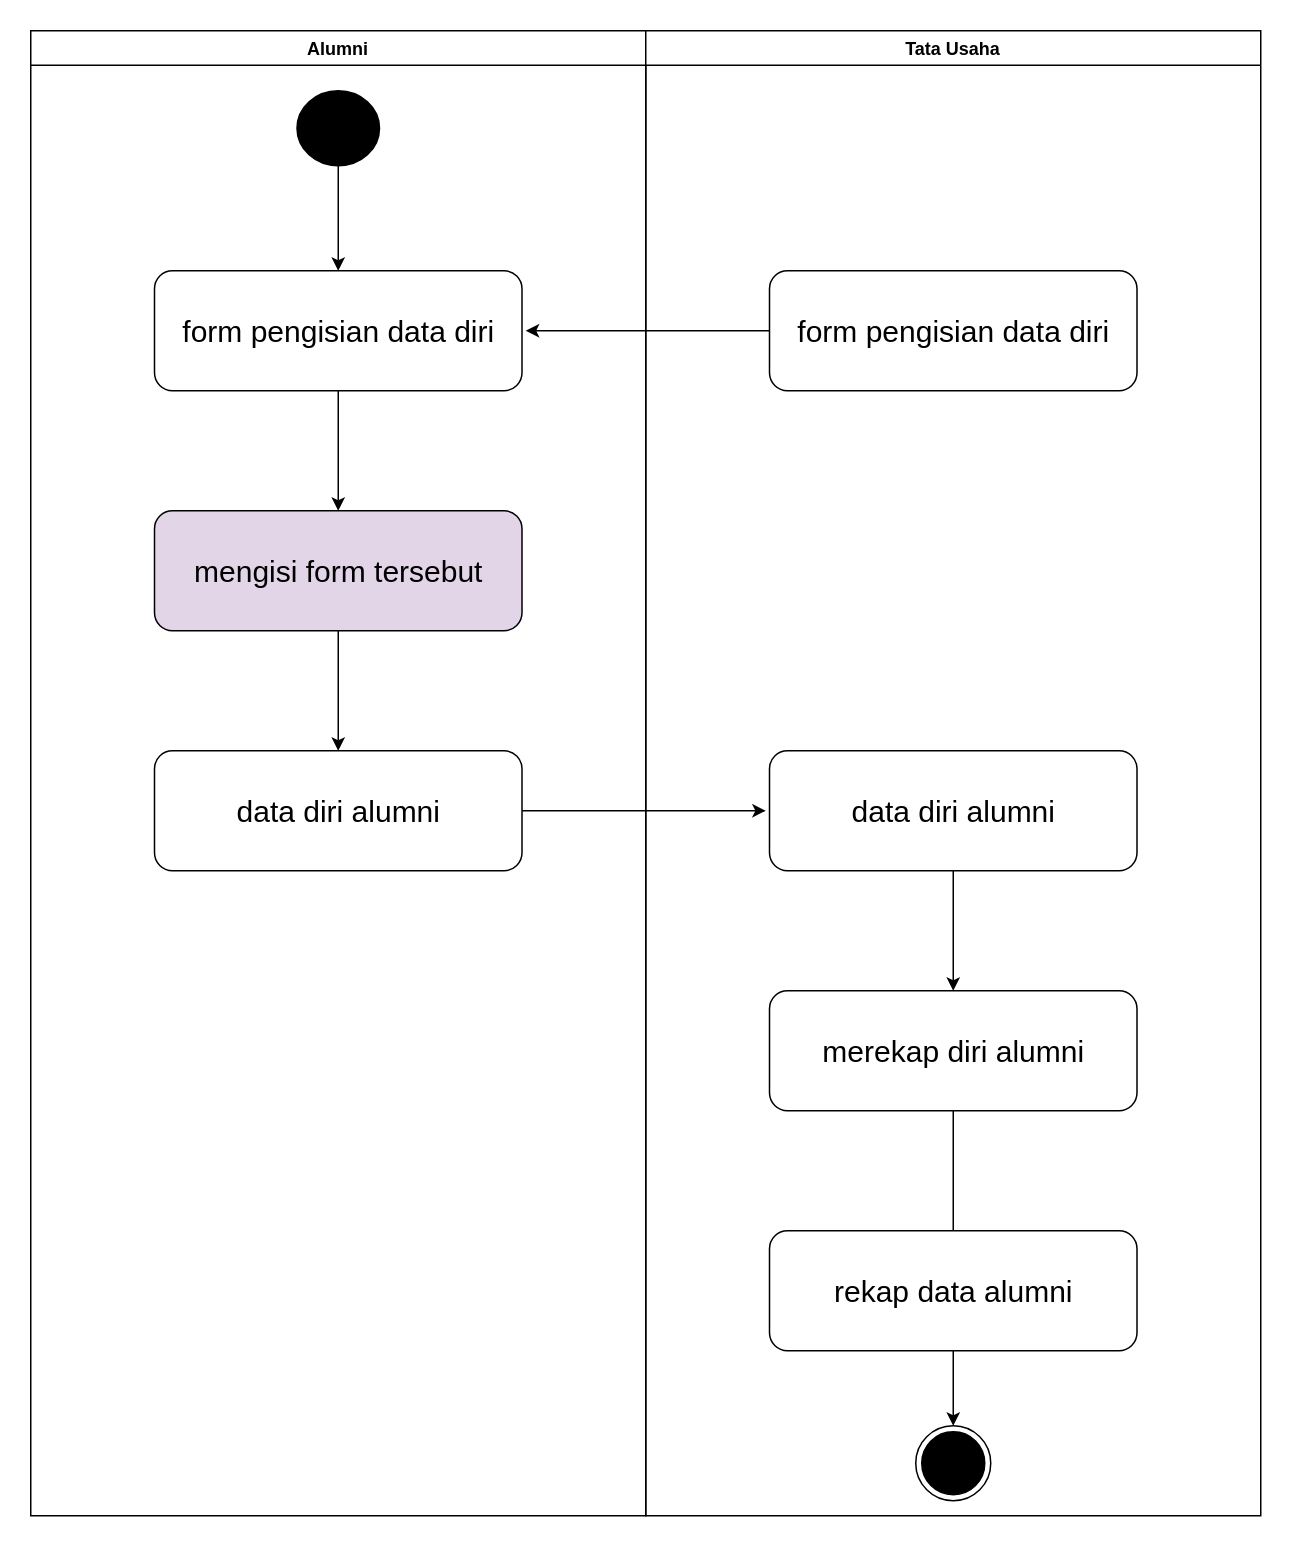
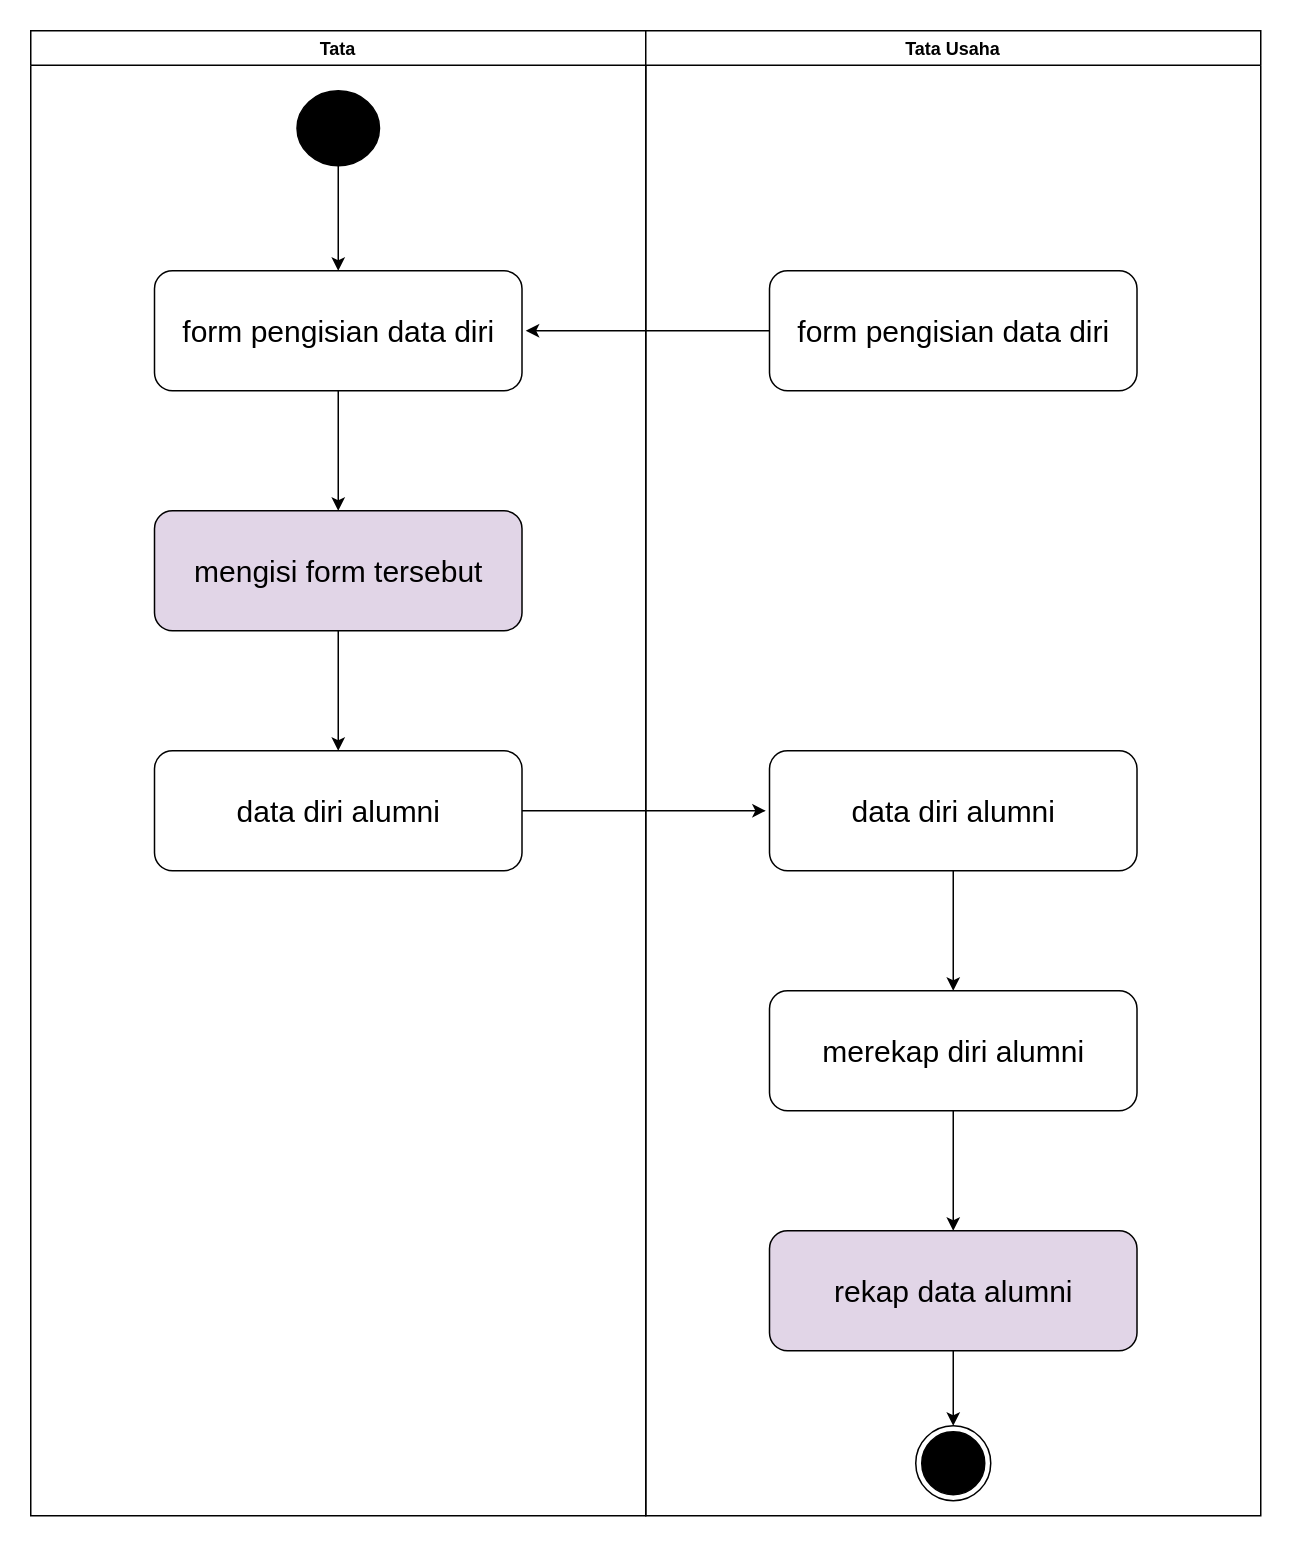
node "Alumni": label "Alumni" -> "Tata"
edge "merekap diri alumni" -- "rekap data alumni": arrowhead none -> classic
node "rekap data alumni": fillcolor #ffffff -> #e1d5e7
